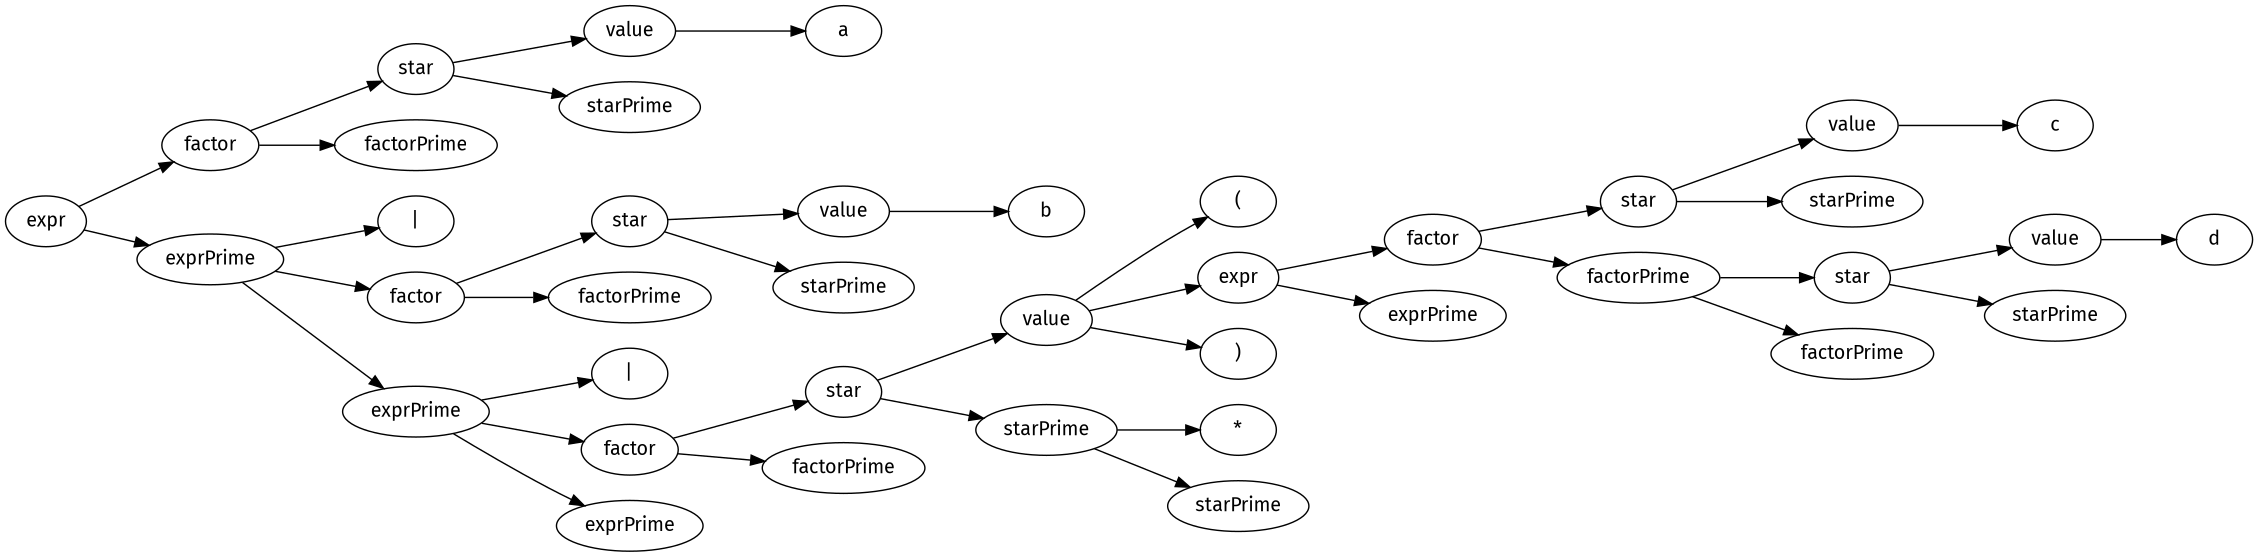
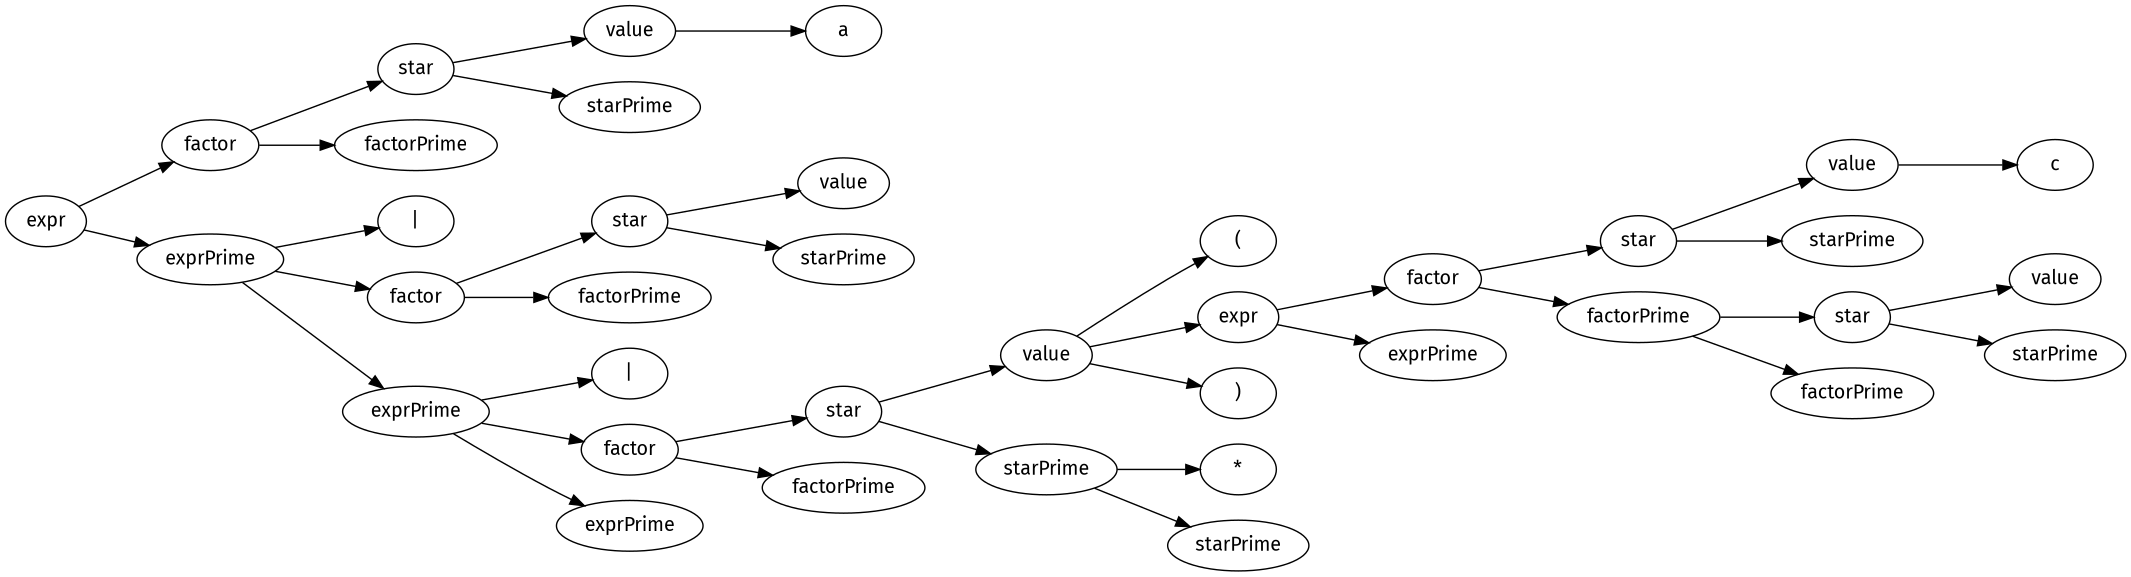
node "b": removed
node "d": removed
